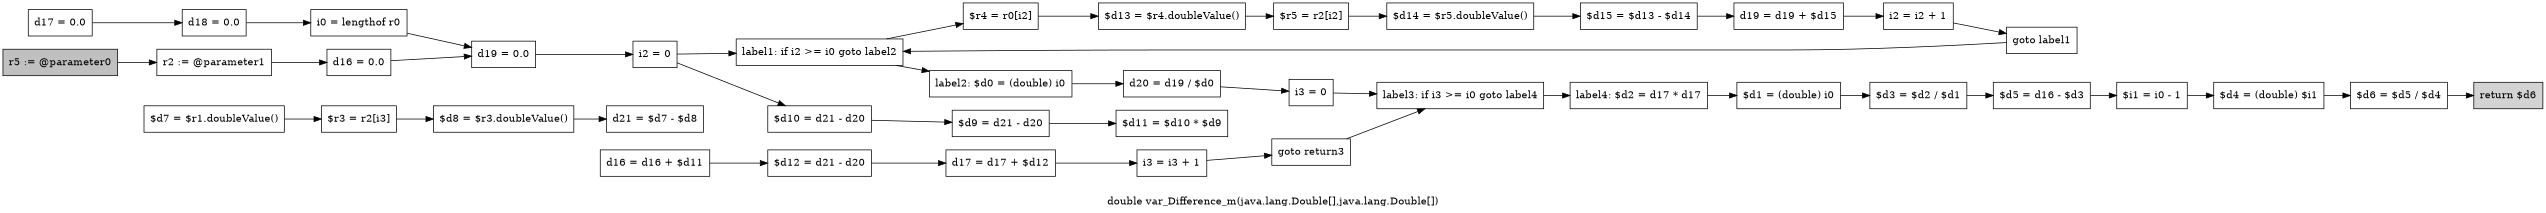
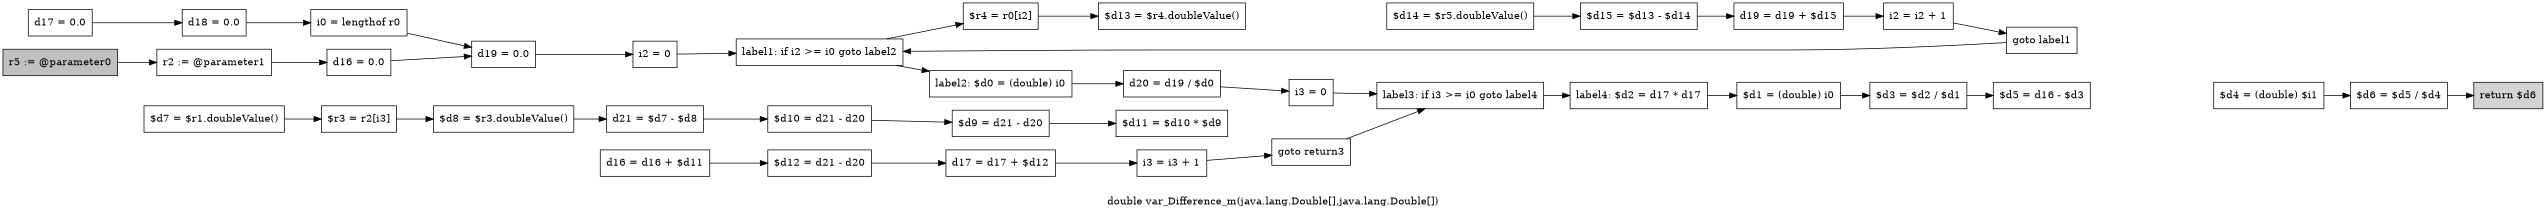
node "$r5 = r2[i2]": removed
edge "i2 = 0" -> "$d10 = d21 - d20": now "d21 = $d7 - $d8" -> "$d10 = d21 - d20"
node "$i1 = i0 - 1": removed
